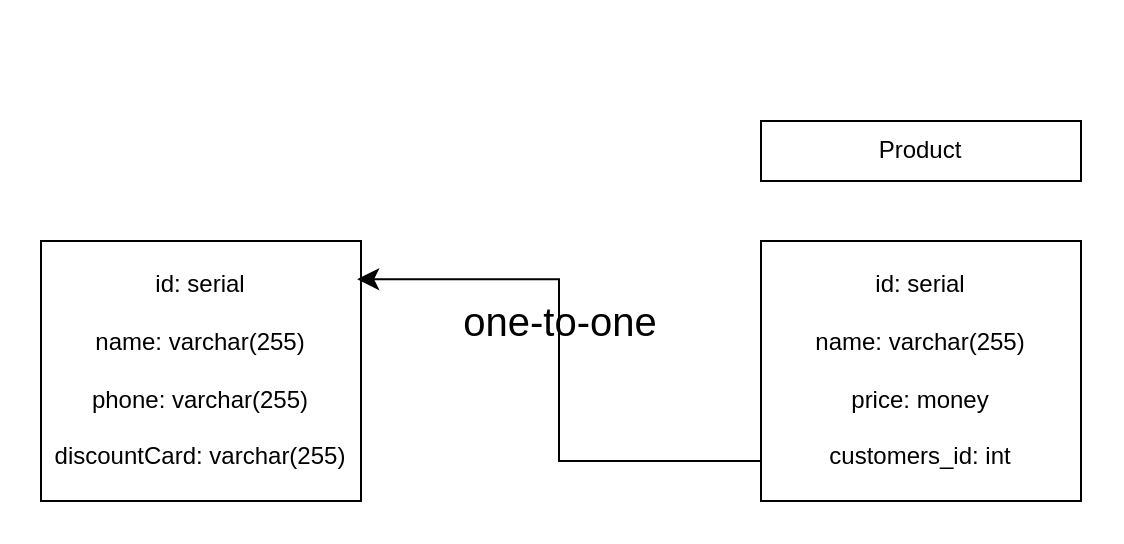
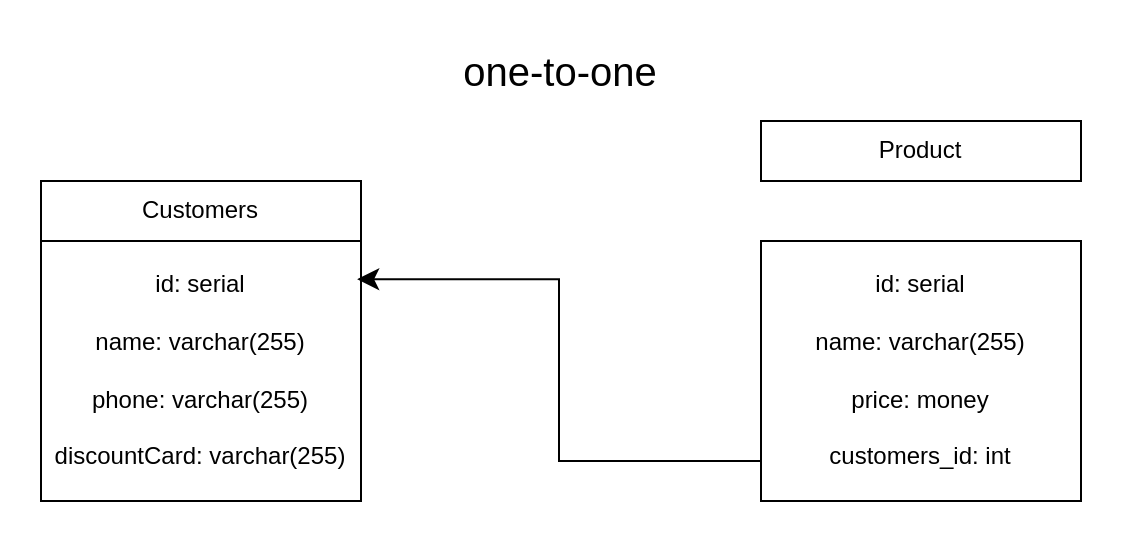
node "Customers": added
node "one-to-one": moved (561, 321) -> (561, 71)
